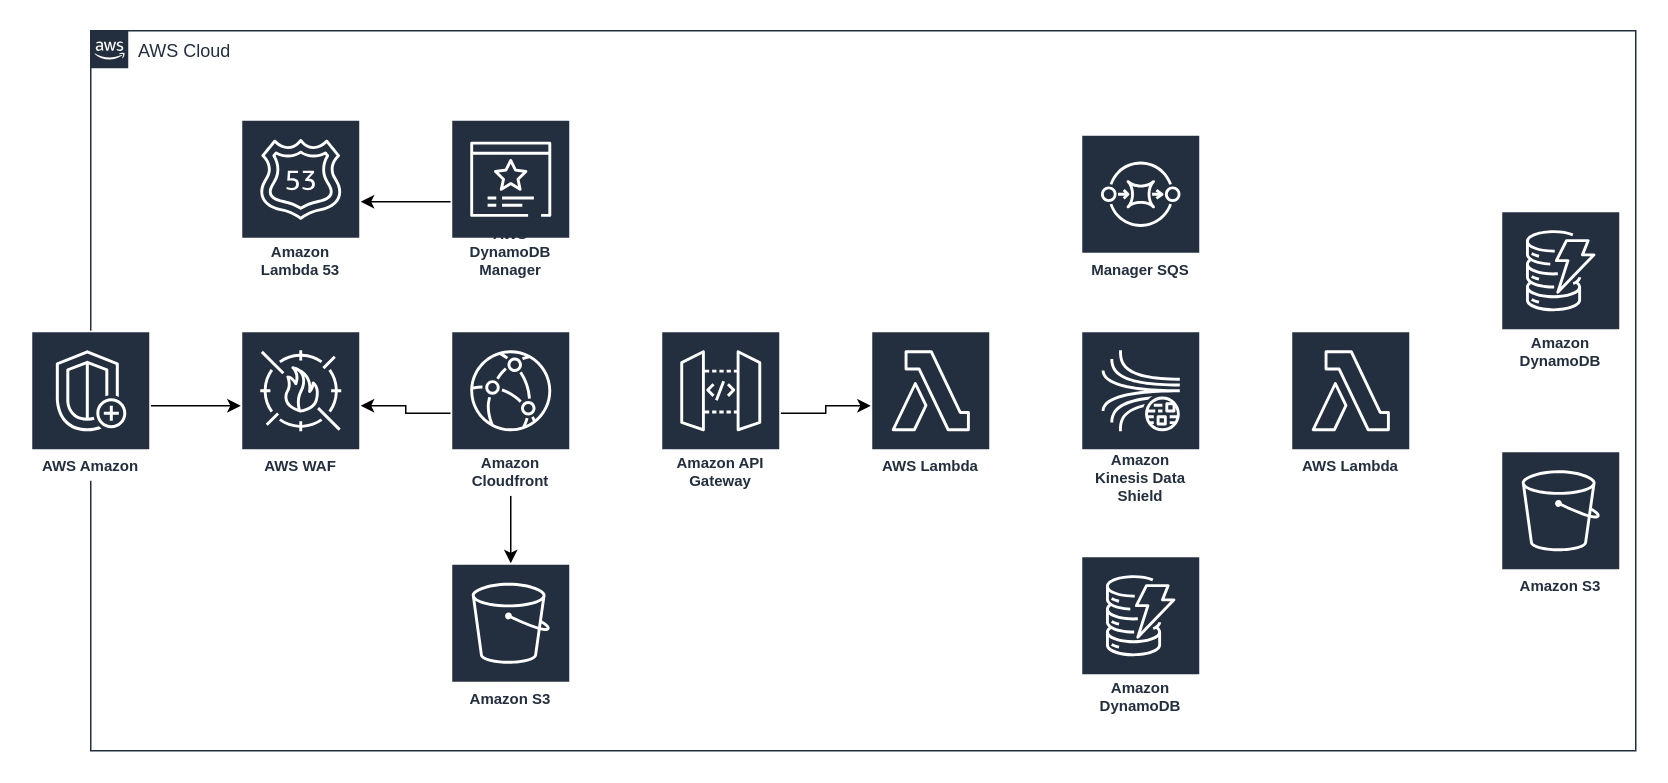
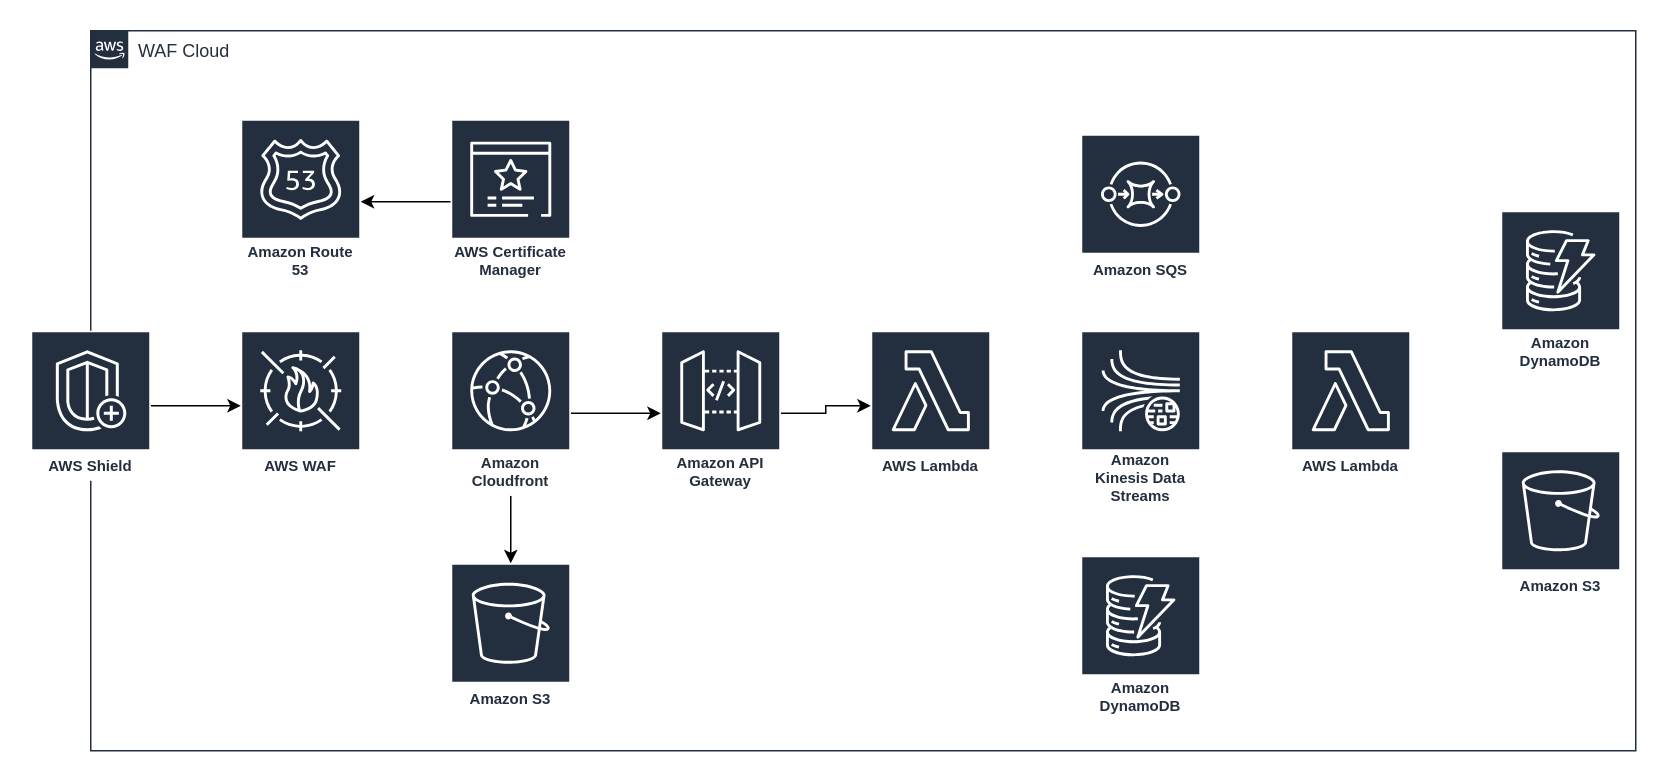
node "AWS Cloud": label "AWS Cloud" -> "WAF Cloud"
node "Amazon Lambda 53": label "Amazon Lambda 53" -> "Amazon Route 53"
node "AWS DynamoDB Manager": label "AWS DynamoDB Manager" -> "AWS Certificate Manager"
node "Manager SQS": label "Manager SQS" -> "Amazon SQS"
edge "Amazon Cloudfront" -> "AWS WAF": now "Amazon Cloudfront" -> "Amazon API Gateway"
node "AWS Amazon": label "AWS Amazon" -> "AWS Shield"
node "Amazon Kinesis Data Shield": label "Amazon Kinesis Data Shield" -> "Amazon Kinesis Data Streams"
